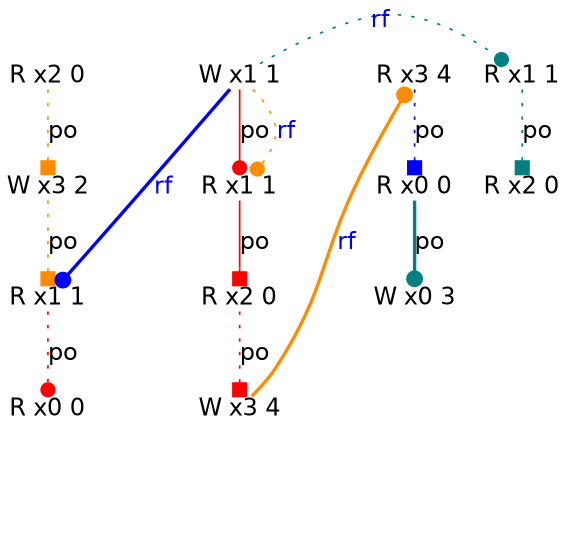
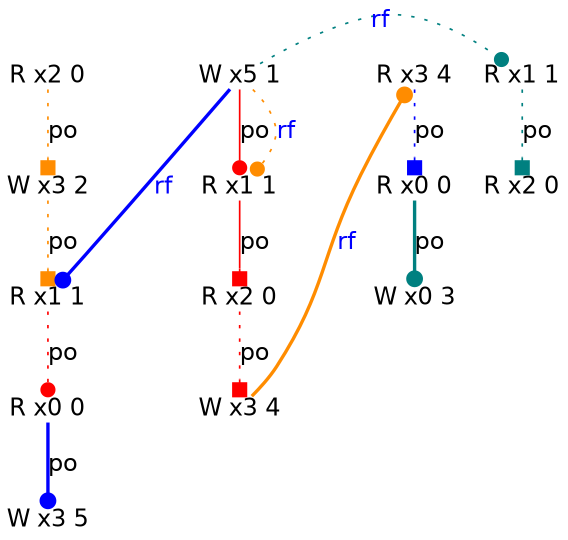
node "W x1 1": label "W x1 1" -> "W x5 1"
node "W x3 5": added
